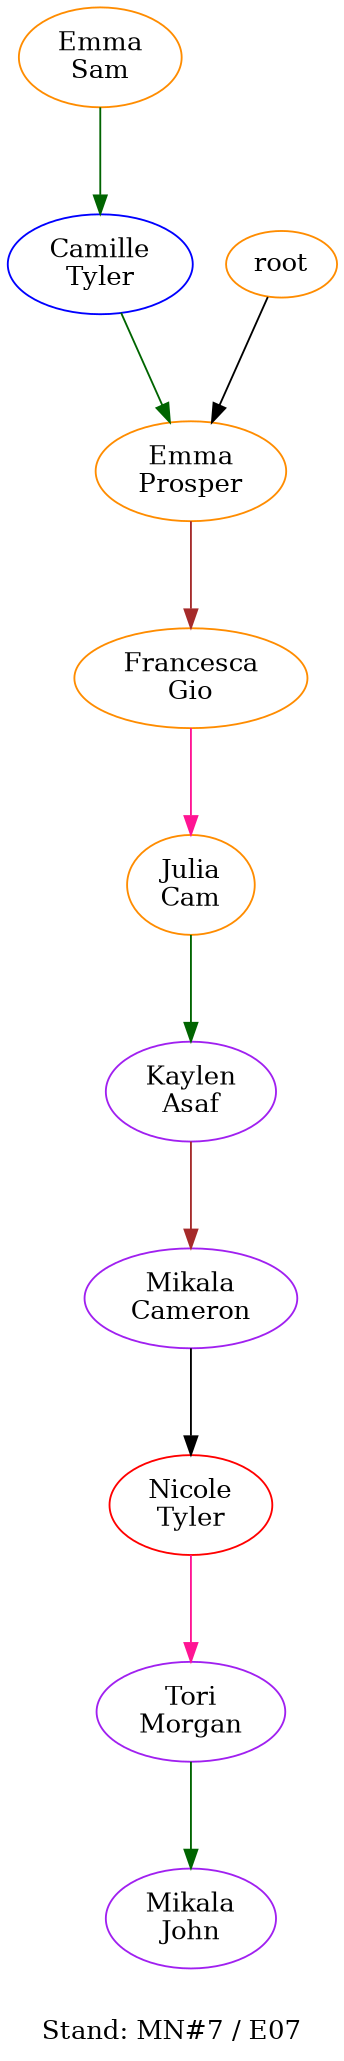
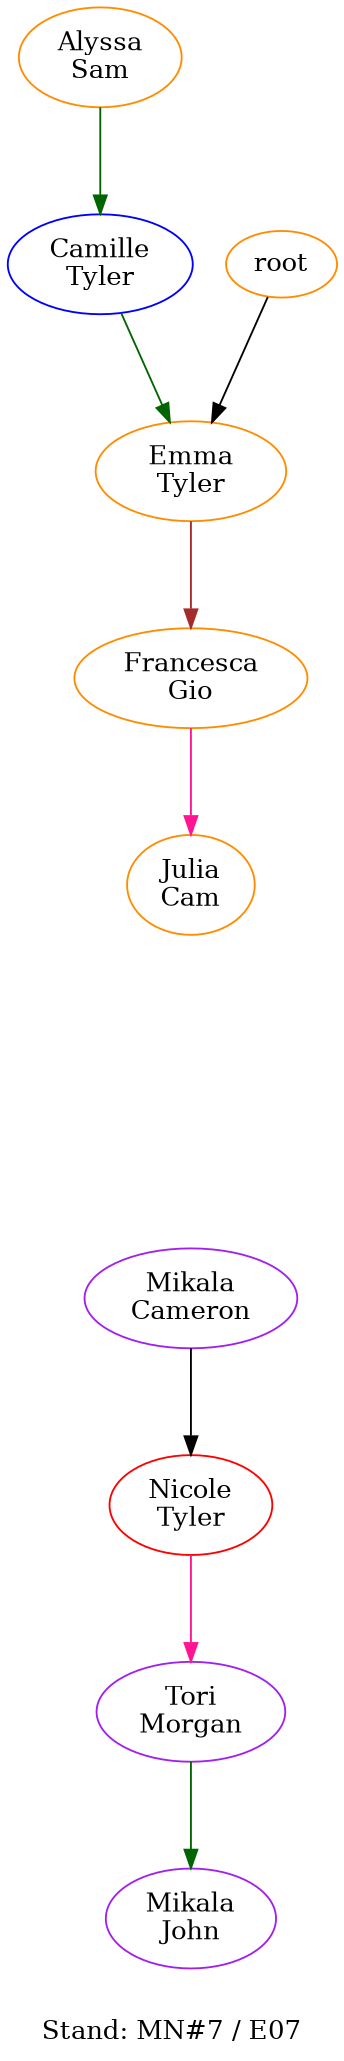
node "Emma Sam": label "Emma Sam" -> "Alyssa Sam"
node "Emma Prosper": label "Emma Prosper" -> "Emma Tyler"
node "Kaylen Asaf": removed
